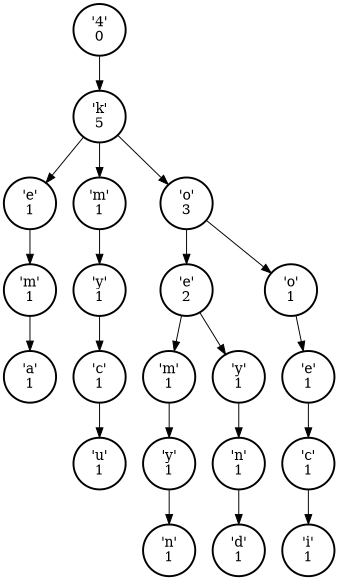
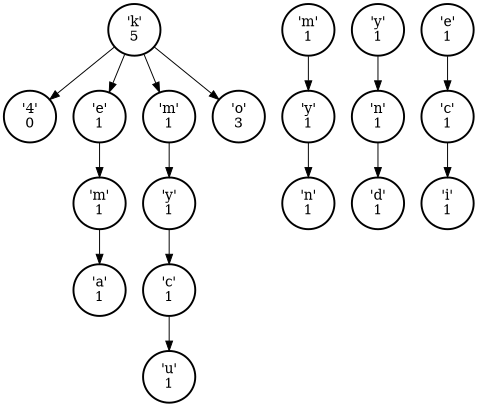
edge "'4' 0" -> "'k' 5": reversed
node "'e' 2": removed
node "'o' 1": removed
